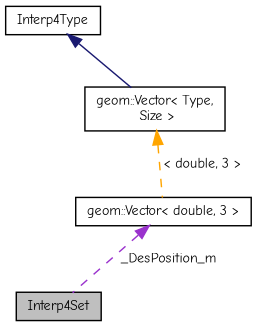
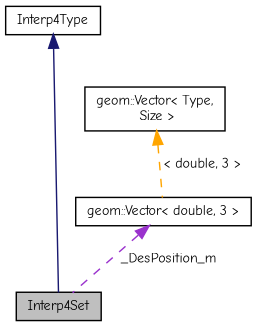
edge "geom::Vector< Type, Size >" -> "Interp4Type": now "Interp4Set" -> "Interp4Type"
